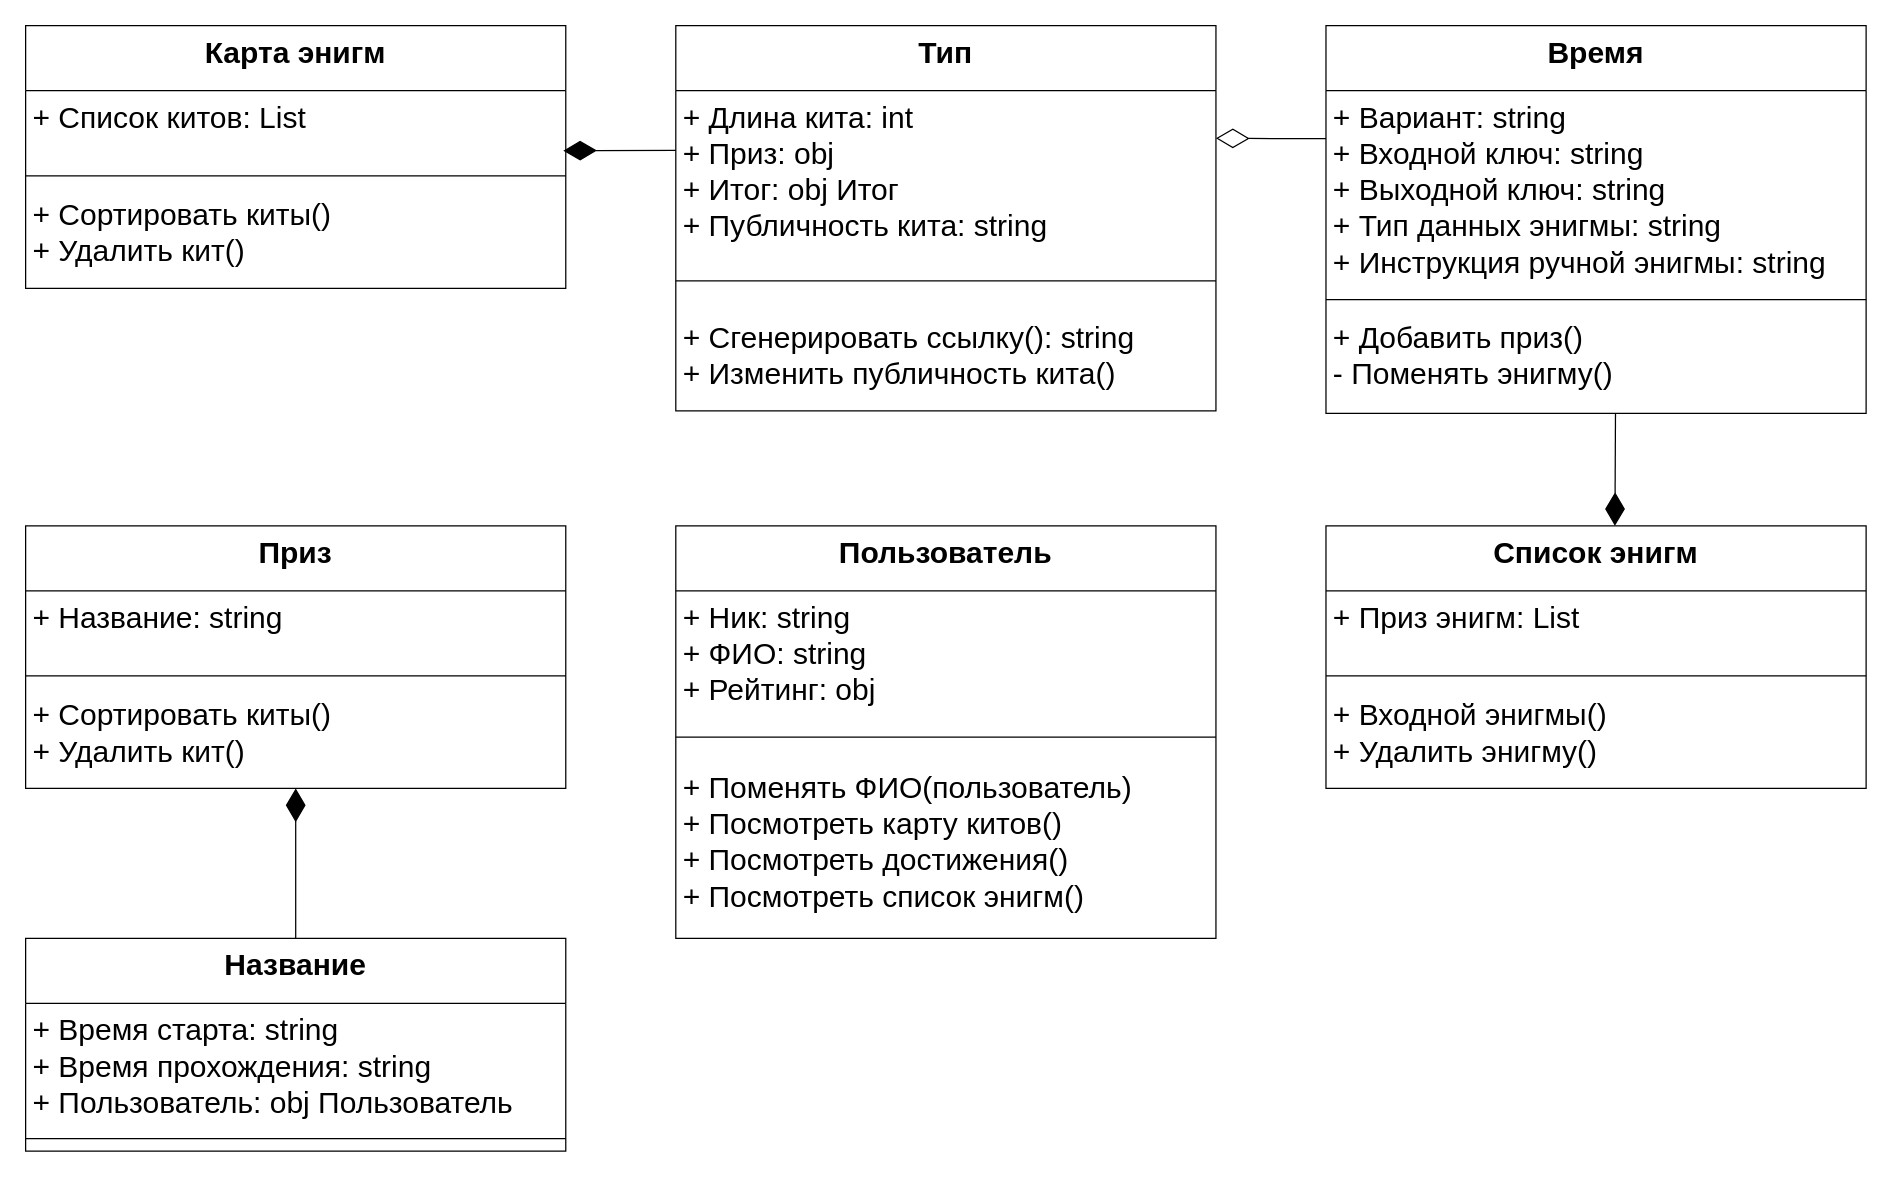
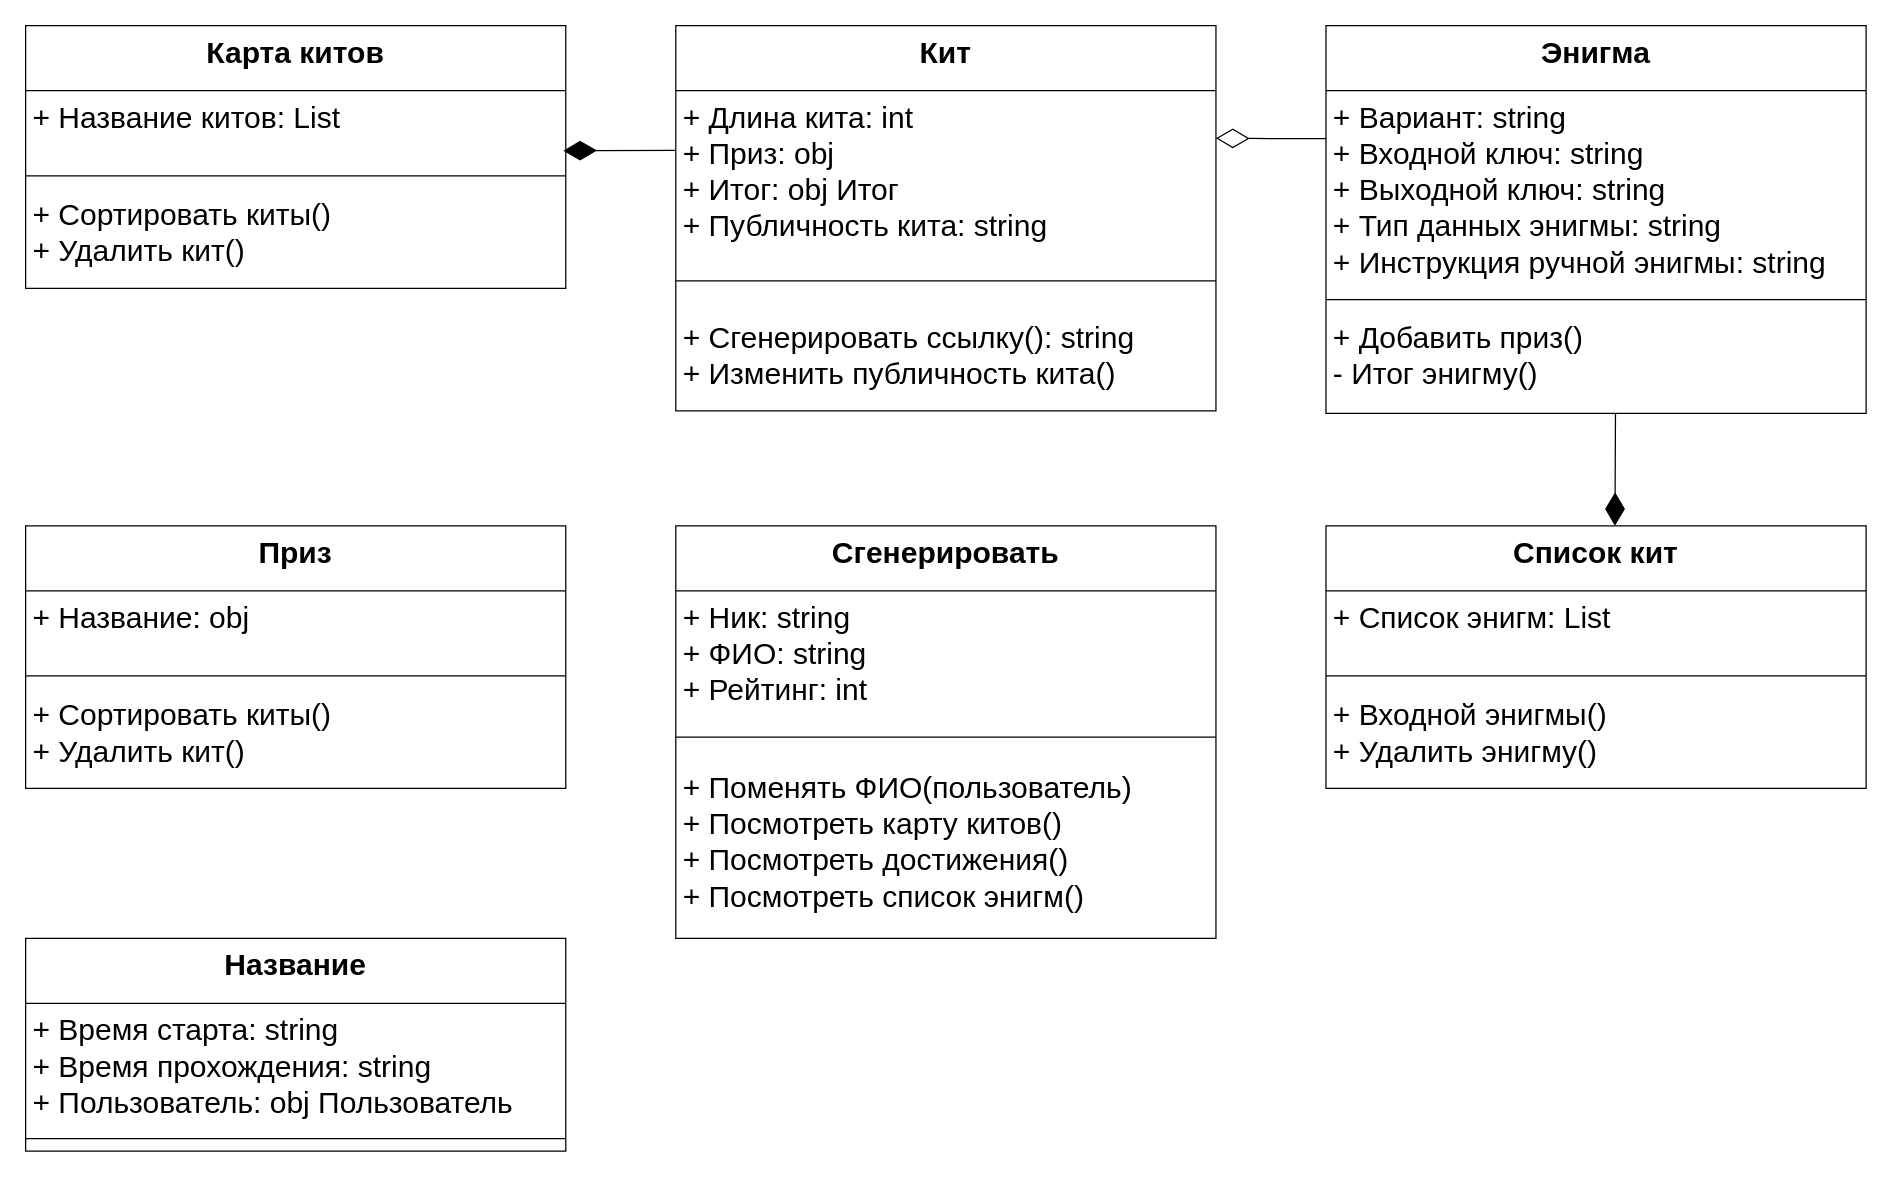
node "Карта энигм": label "Карта энигм" -> "Карта китов"
node "Тип": label "Тип" -> "Кит"
node "Время": label "Время" -> "Энигма"
node "+ Список китов: List": label "+ Список китов: List" -> "+ Название китов: List"
node "+ Добавить приз() - Поменять энигму()": label "+ Добавить приз() - Поменять энигму()" -> "+ Добавить приз() - Итог энигму()"
node "Пользователь": label "Пользователь" -> "Сгенерировать"
node "Список энигм": label "Список энигм" -> "Список кит"
node "+ Название: string": label "+ Название: string" -> "+ Название: obj"
node "+ Ник: string + ФИО: string + Рейтинг: obj": label "+ Ник: string + ФИО: string + Рейтинг: obj" -> "+ Ник: string + ФИО: string + Рейтинг: int"
node "+ Приз энигм: List": label "+ Приз энигм: List" -> "+ Список энигм: List"
edge "Название" -> "Приз": removed
